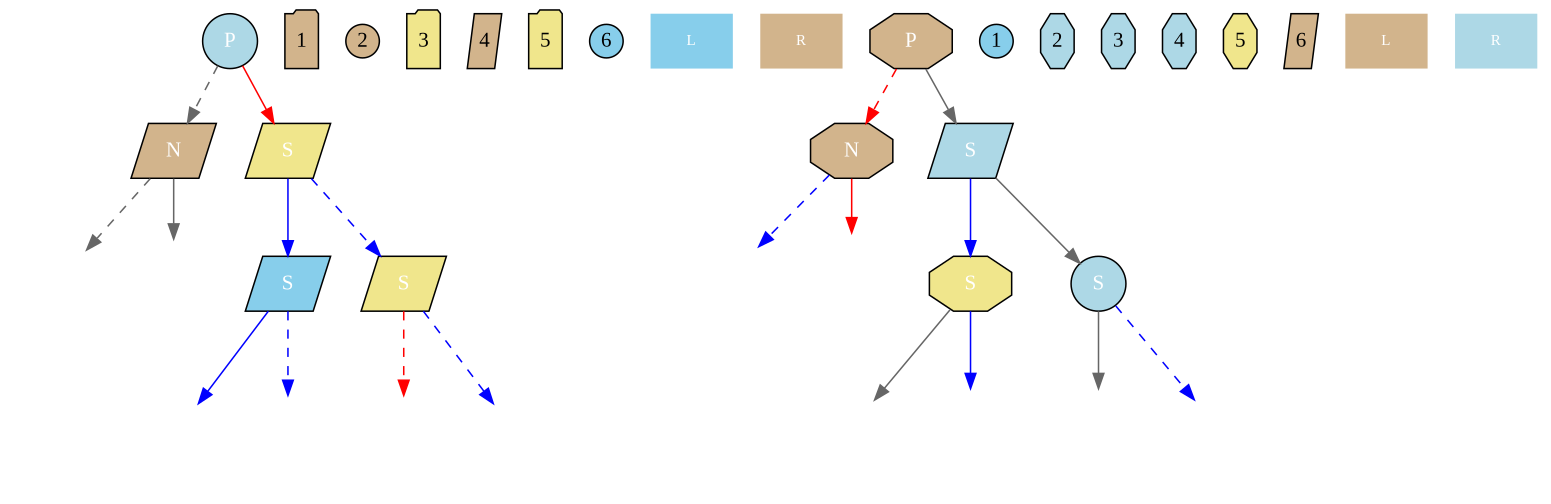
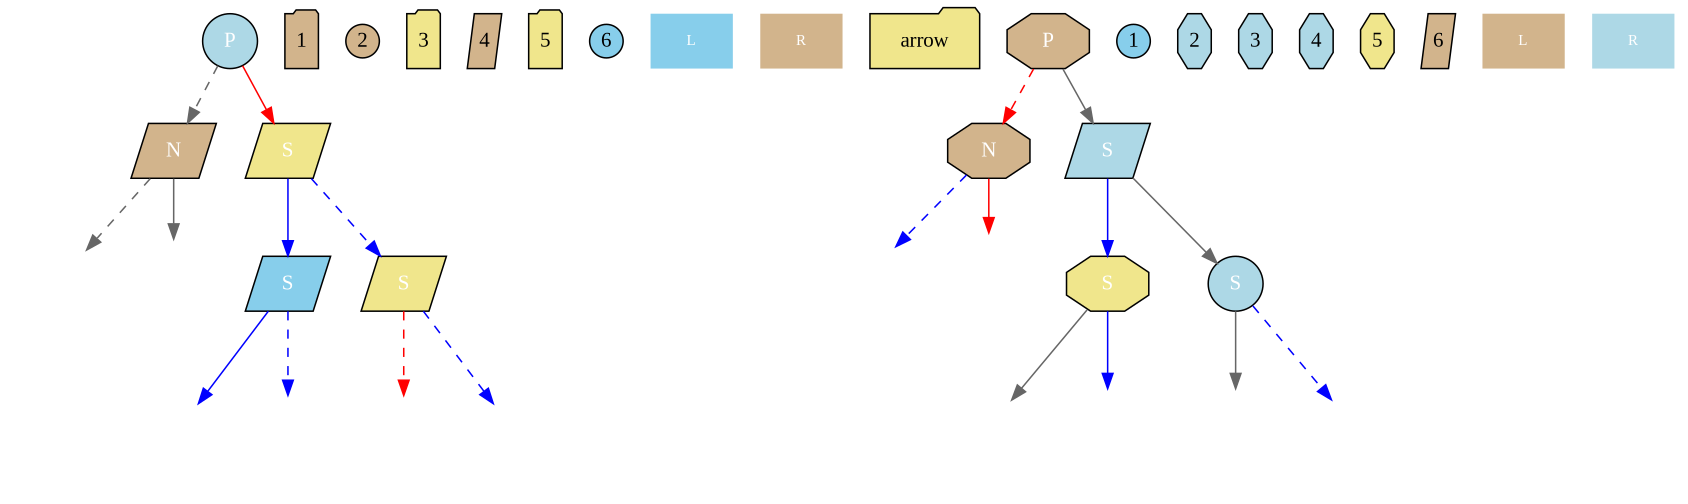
node "arrow": added
